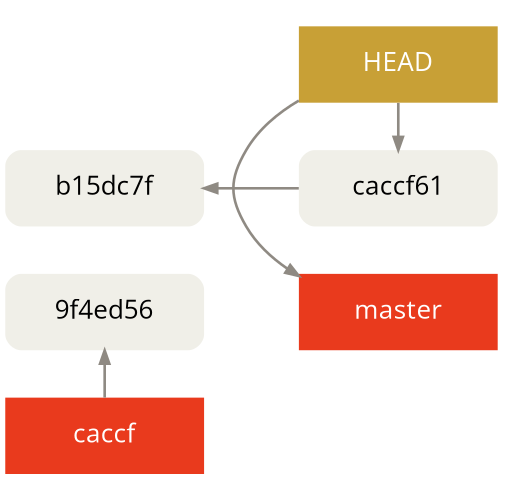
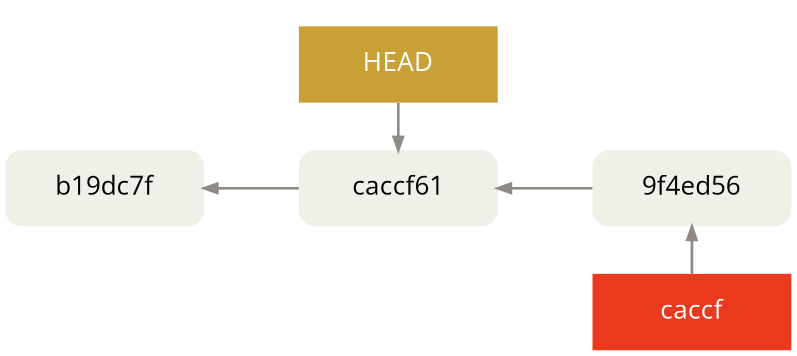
node "b15dc7f": label "b15dc7f" -> "b19dc7f"
edge "9f4ed56" -> "caccf61": added
node "master": removed
